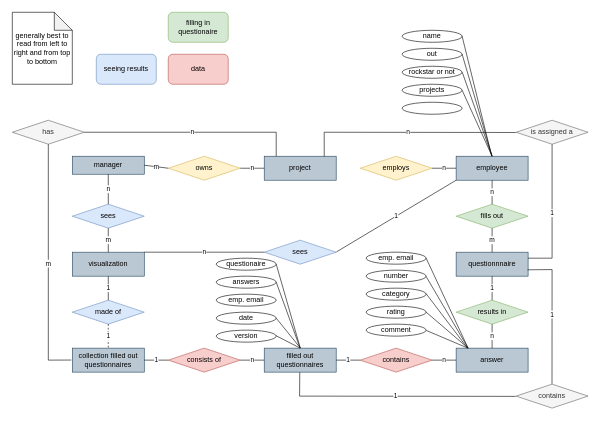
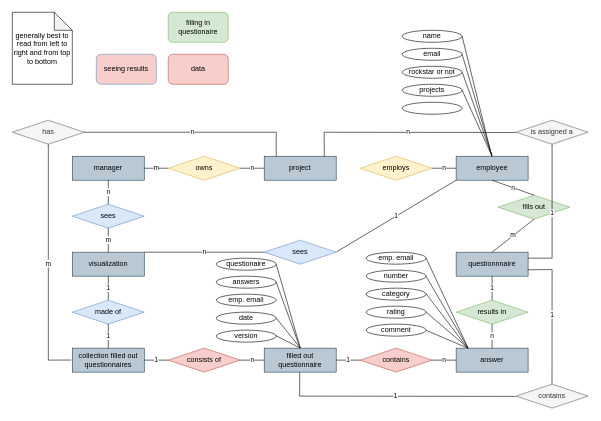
node "out": label "out" -> "email"
node "seeing results": fillcolor #dae8fc -> #f8cecc
node "manager": size 72x18 -> 72x24
node "fills out": moved (492, 216) -> (534, 207)
edge "made of" -- "collection filled out questionnaires": style dashed -> solid
node "filled out questionnaires": label "filled out questionnaires" -> "filled out questionnaire"
